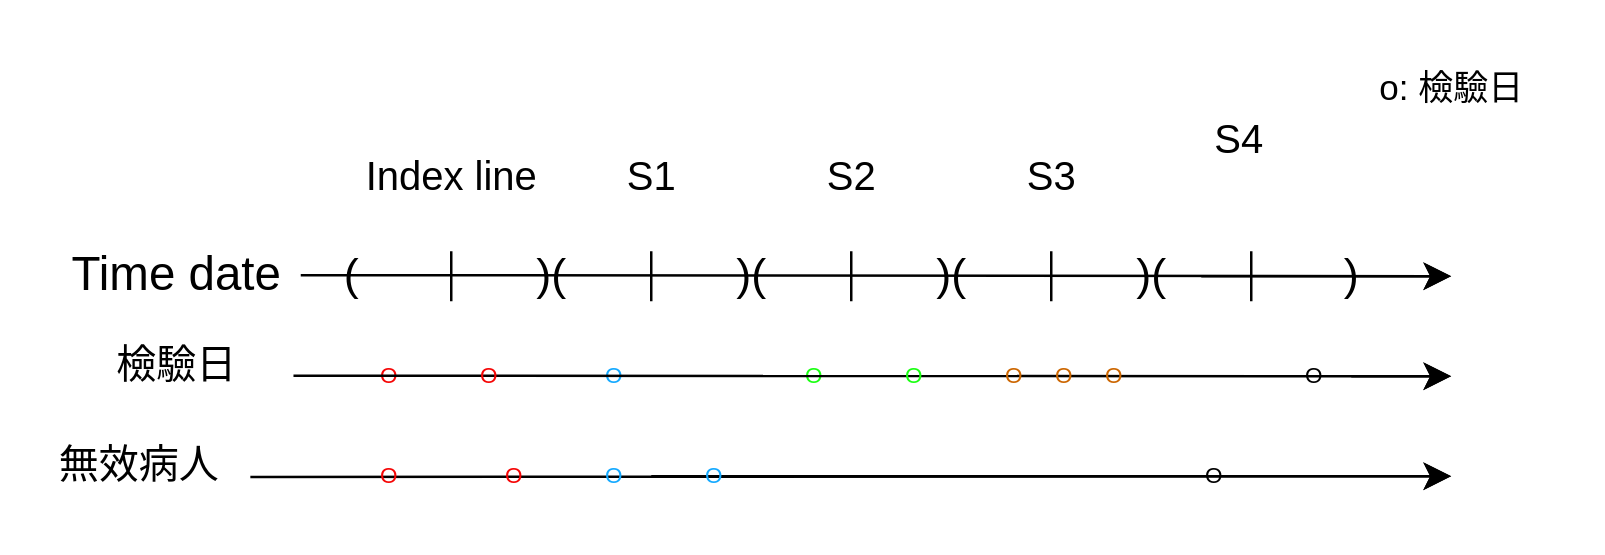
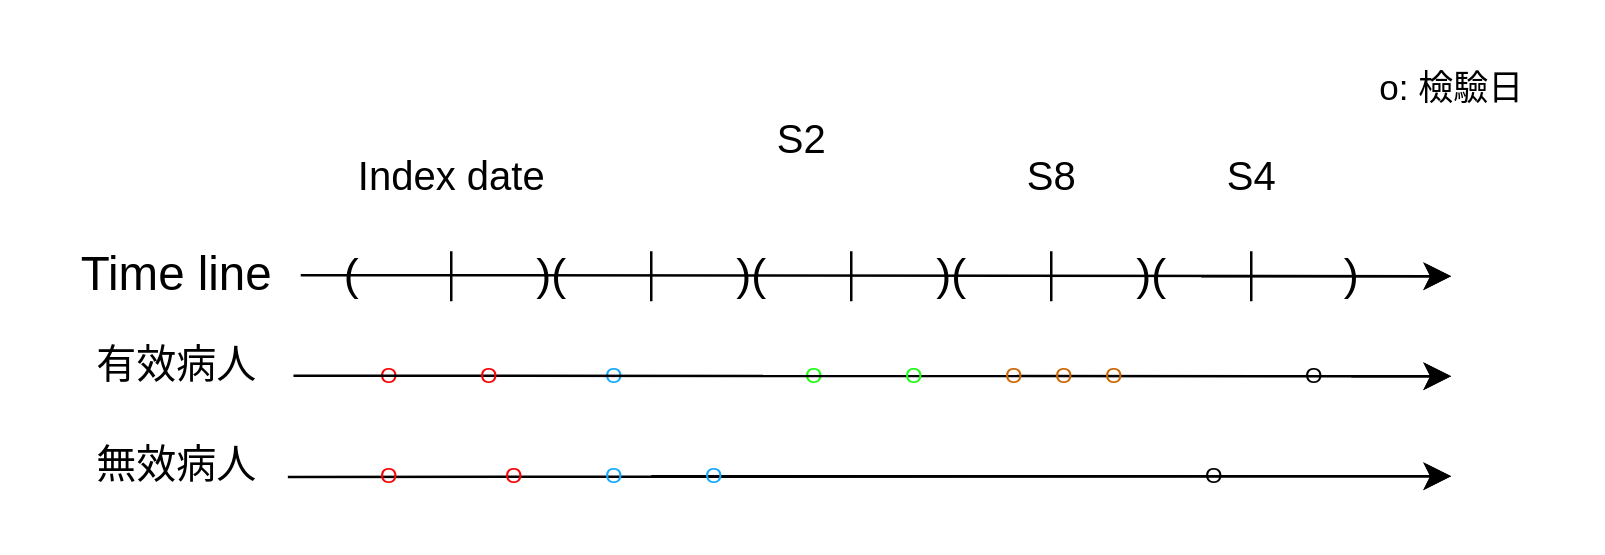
node "S4": moved (1239, 139) -> (1251, 176)
node "Index line": label "Index line" -> "Index date"
node "S1": removed
node "S2": moved (851, 176) -> (801, 139)
node "S3": label "S3" -> "S8"
node "Time date": label "Time date" -> "Time line"
node "檢驗日": label "檢驗日" -> "有效病人"
node "無效病人": moved (139, 464) -> (176, 464)
